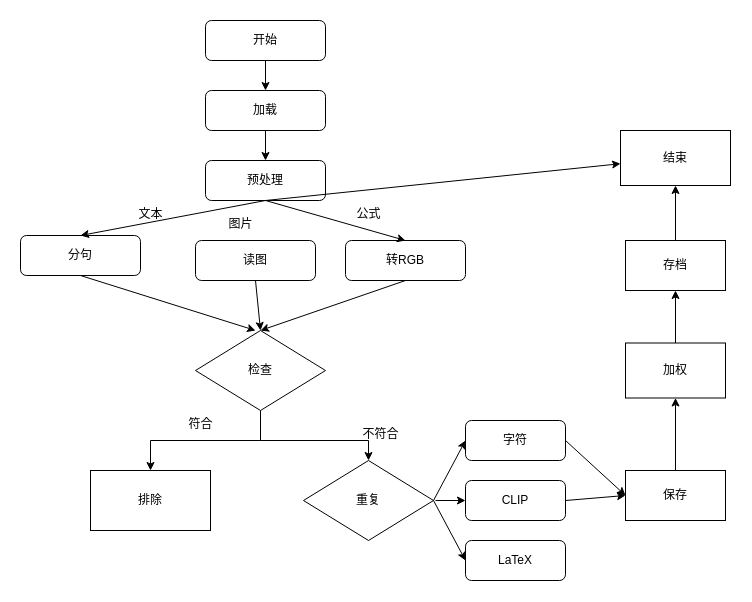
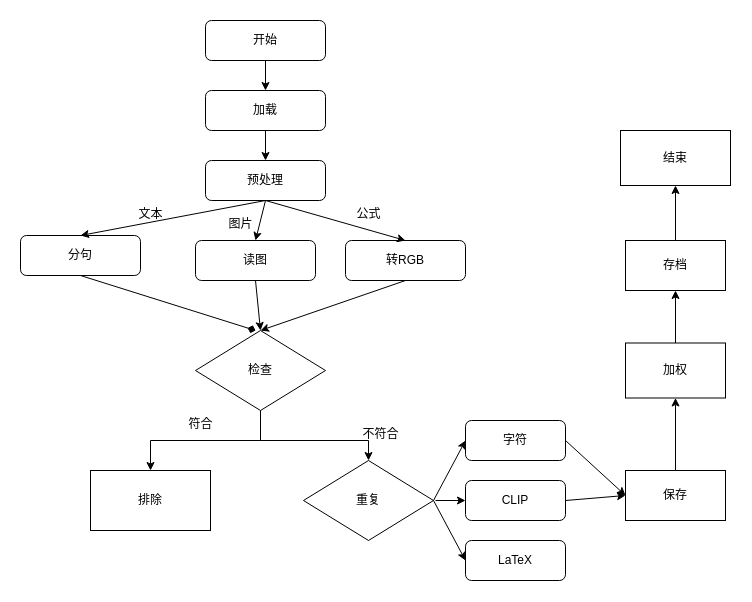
edge "预处理" -> "结束": now "预处理" -> "读图"
edge "分句" -> "检查": arrowhead classic -> diamond
